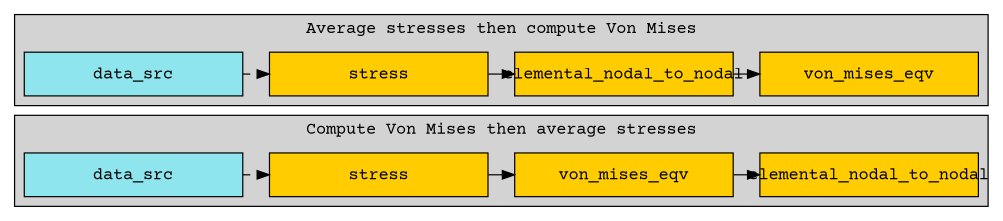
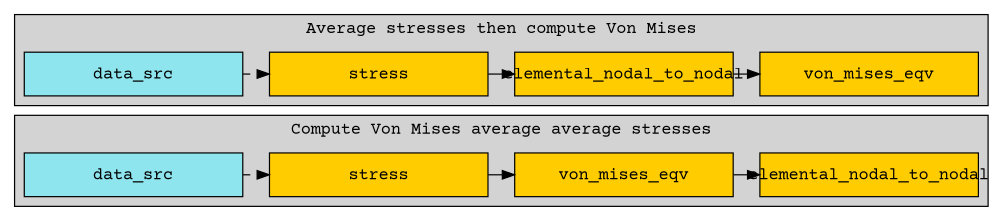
cluster "Compute Von Mises then average stresses": label "Compute Von Mises then average stresses" -> "Compute Von Mises average average stresses"
